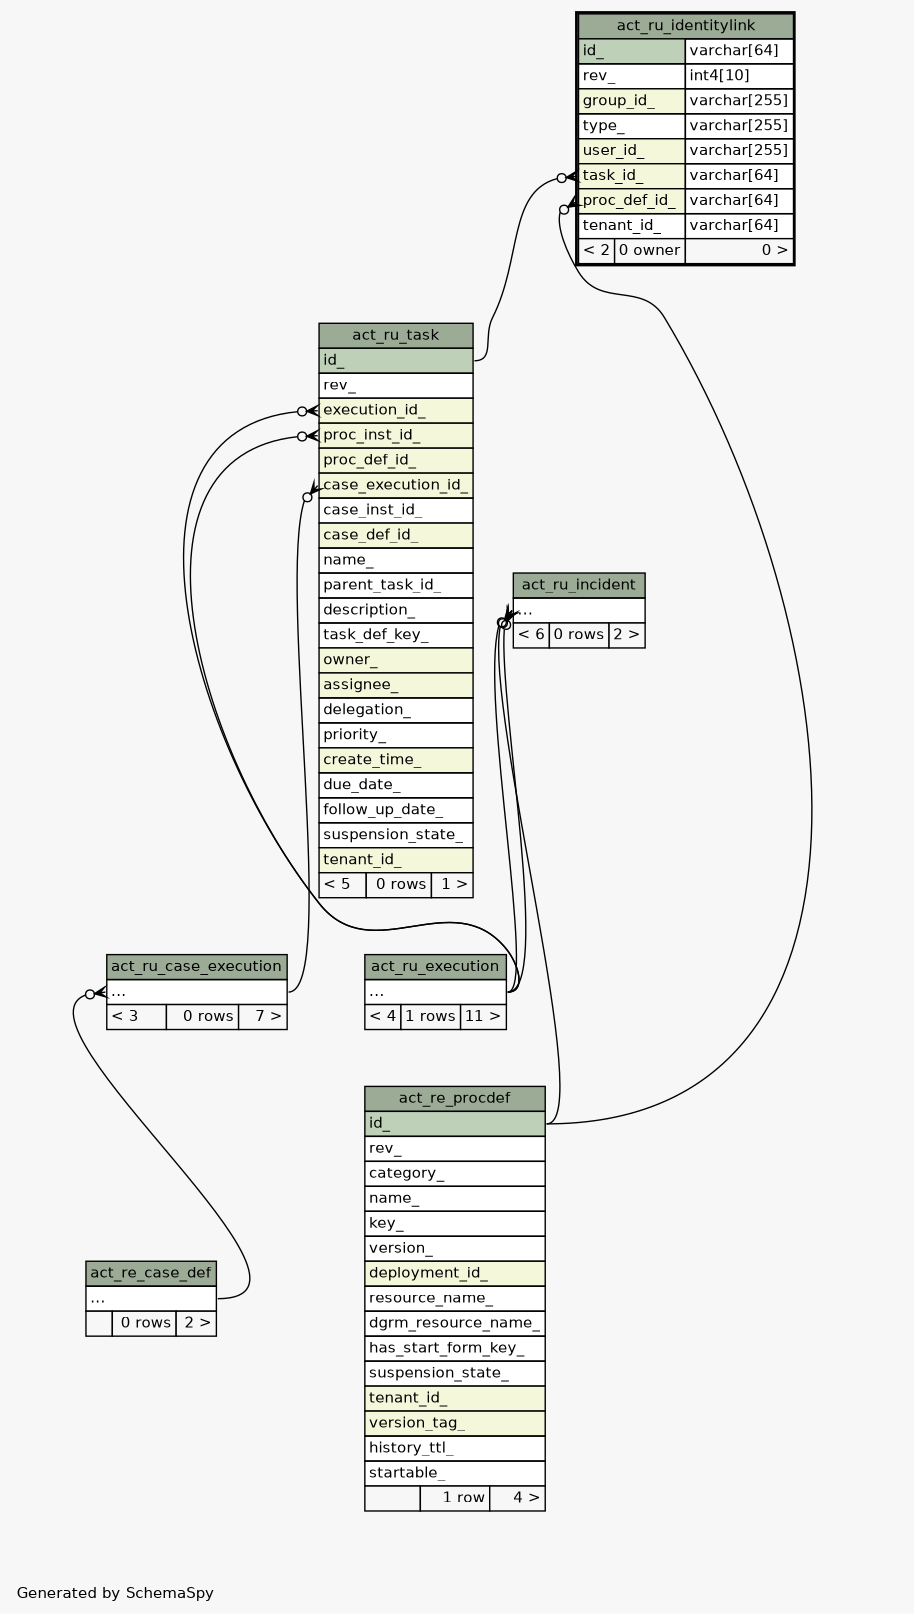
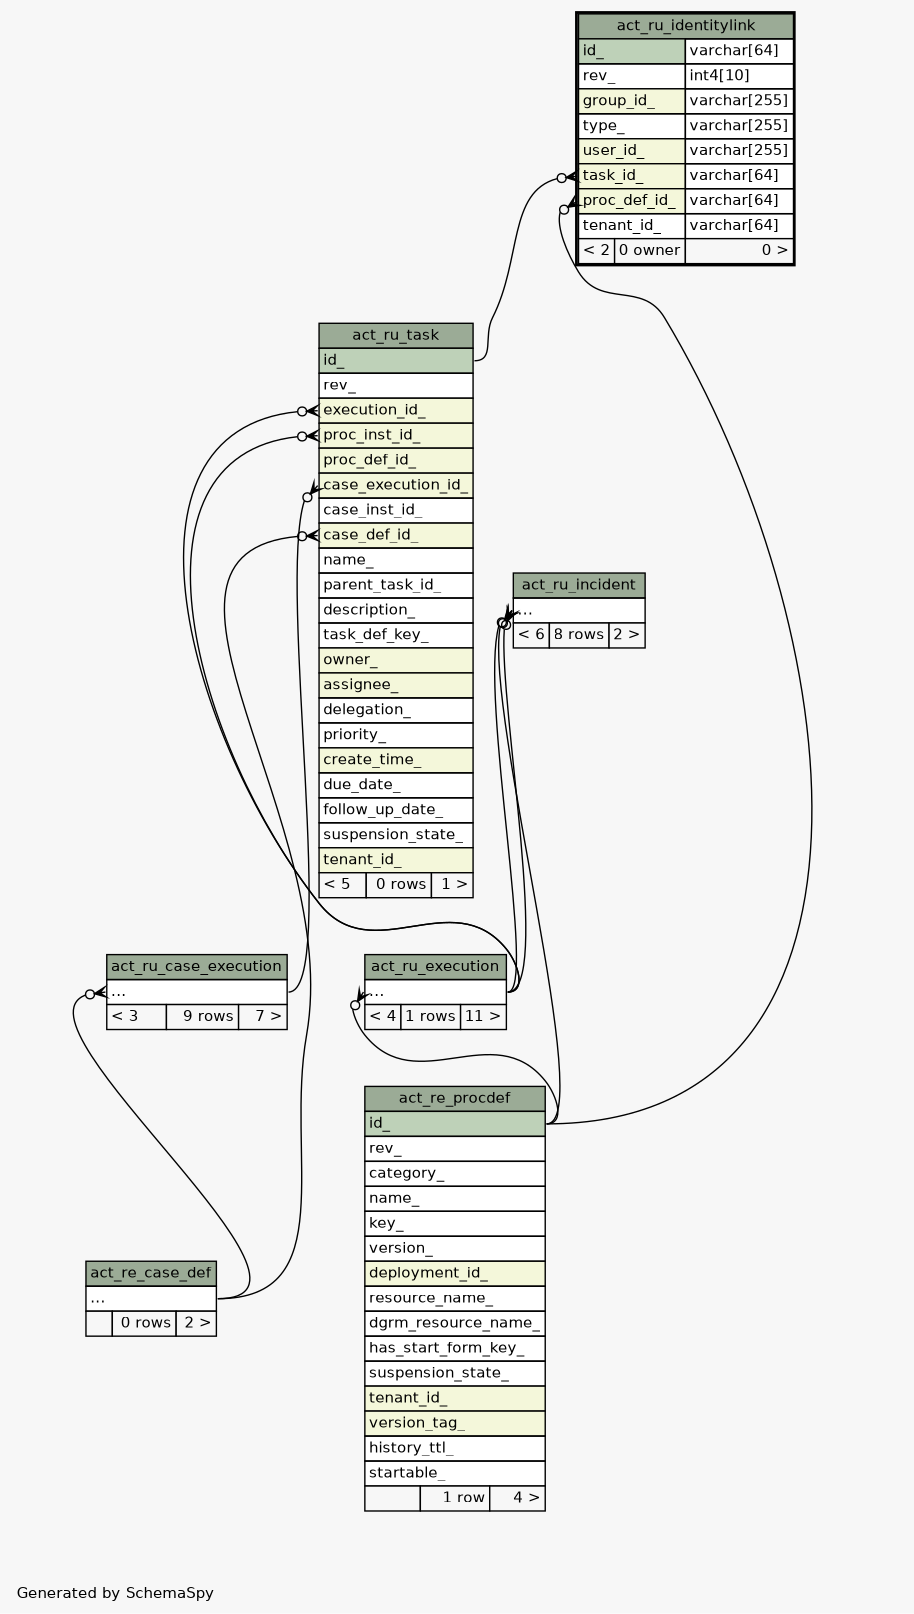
node "act_ru_incident": text "0 rows" -> "8 rows"
edge "act_re_case_def" -> "act_ru_task": added
node "act_ru_case_execution": text "0 rows" -> "9 rows"
edge "act_re_procdef" -> "act_ru_execution": added
